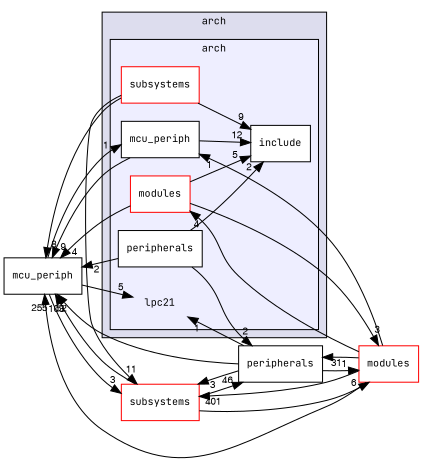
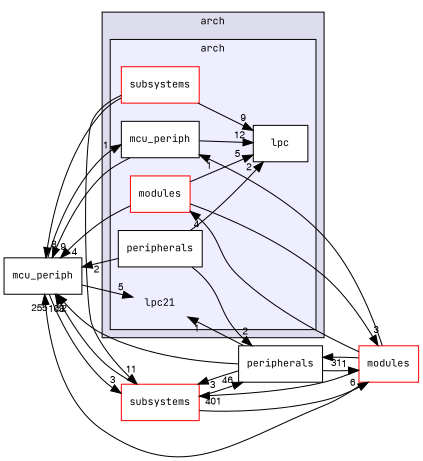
node "include": label "include" -> "lpc"
